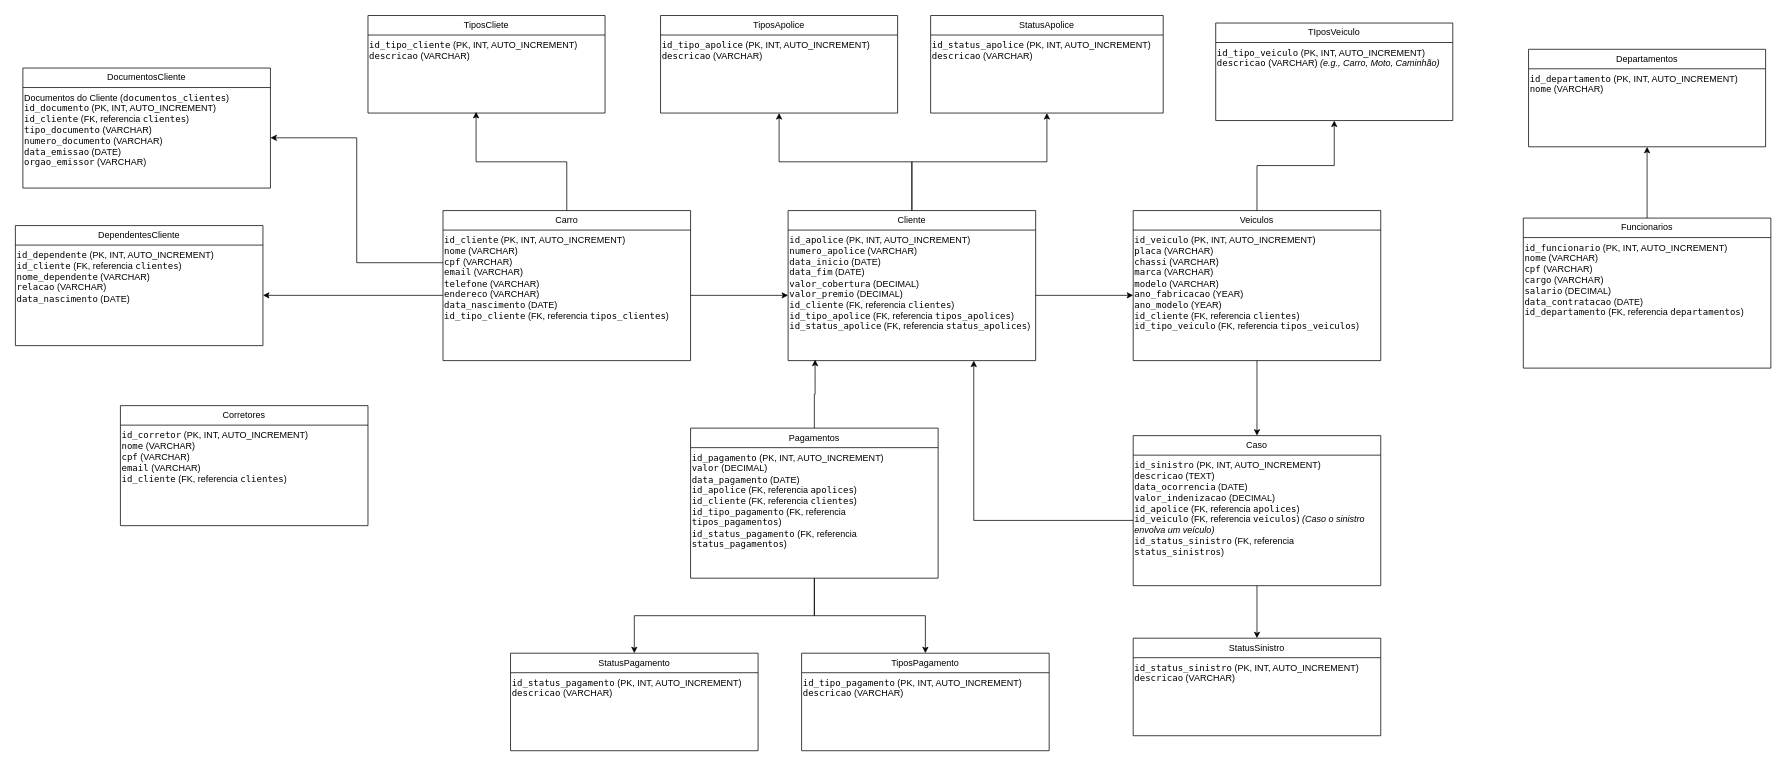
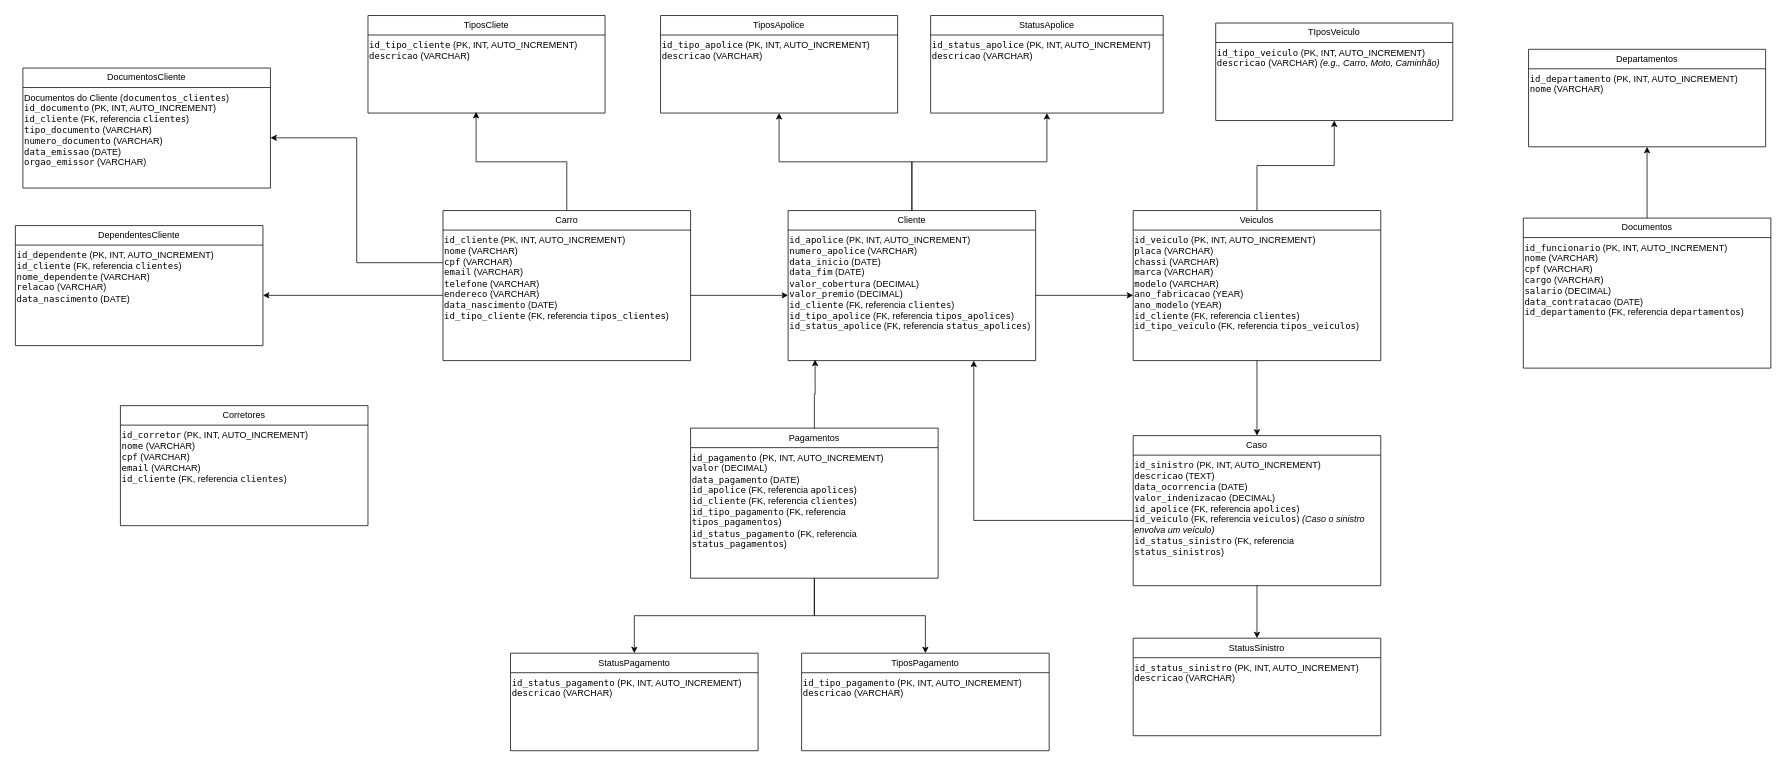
node "Funcionarios": label "Funcionarios" -> "Documentos"
